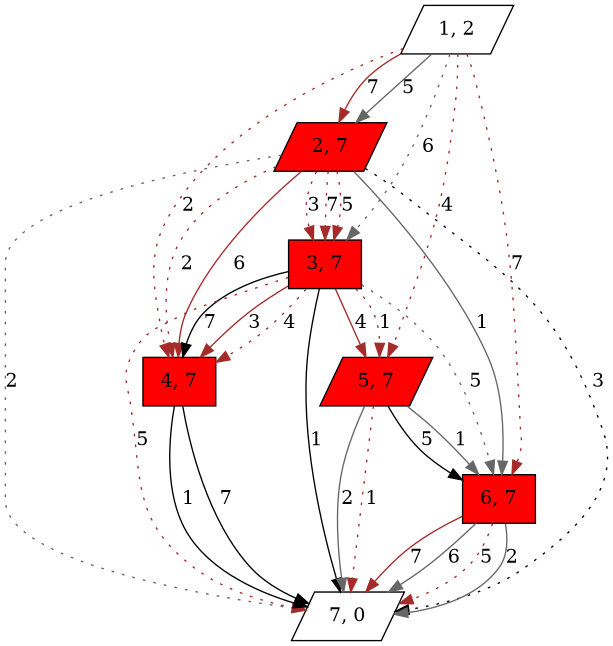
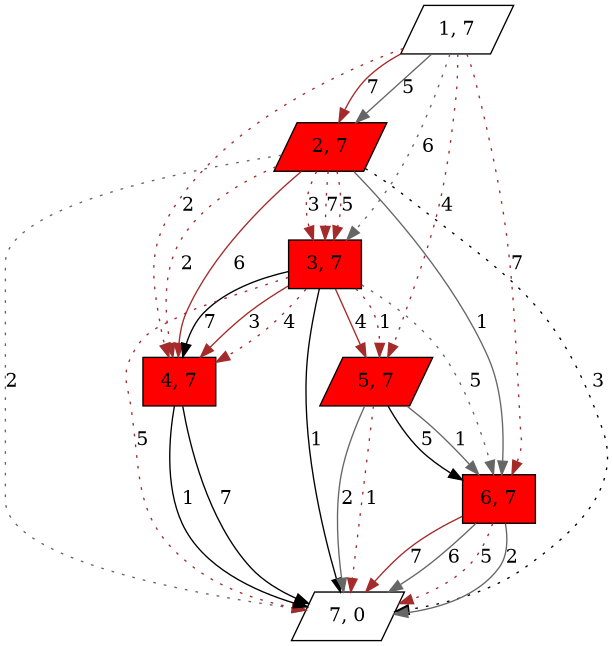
node "1, 2": label "1, 2" -> "1, 7"
